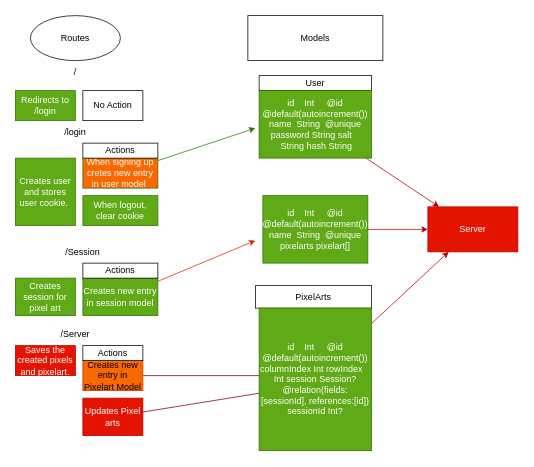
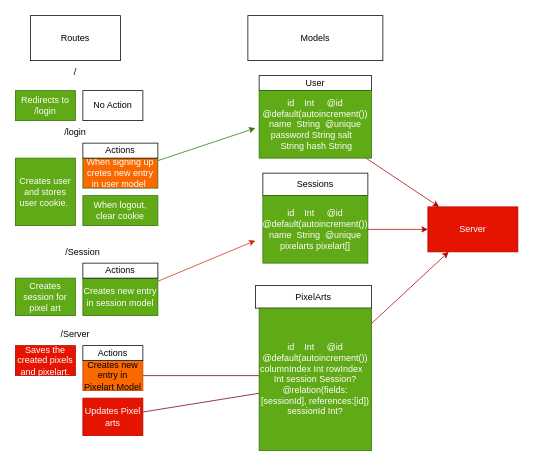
node "Routes": shape ellipse -> rectangle
node "Sessions": added
